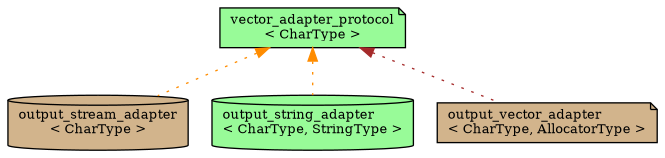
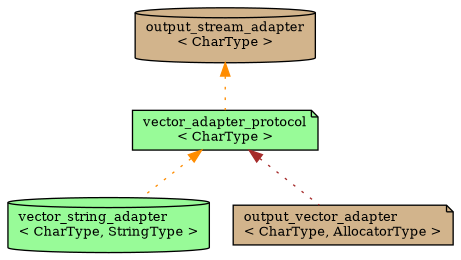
edge "output_stream_adapter < CharType >" -> "vector_adapter_protocol < CharType >": reversed
node "output_string_adapter < CharType, StringType >": label "output_string_adapter < CharType, StringType >" -> "vector_string_adapter < CharType, StringType >"
